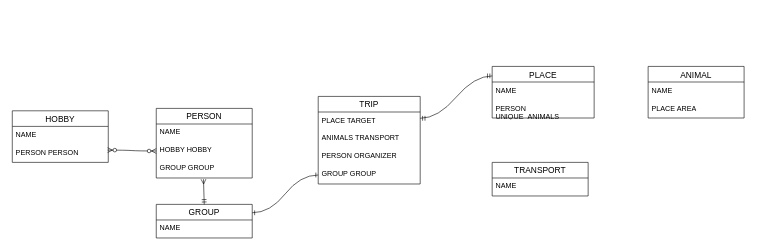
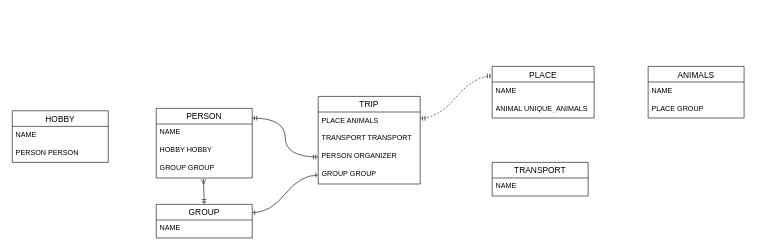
node "ANIMAL": label "ANIMAL" -> "ANIMALS"
edge "PLACE" -- "TRIP": style solid -> dashed
node "PERSON UNIQUE_ANIMALS": label "PERSON UNIQUE_ANIMALS" -> "ANIMAL UNIQUE_ANIMALS"
node "PLACE AREA": label "PLACE AREA" -> "PLACE GROUP"
node "PLACE TARGET": label "PLACE TARGET" -> "PLACE ANIMALS"
edge "PERSON" -- "PERSON ORGANIZER": added
node "ANIMALS TRANSPORT": label "ANIMALS TRANSPORT" -> "TRANSPORT TRANSPORT"
edge "HOBBY HOBBY" -- "PERSON PERSON": removed
